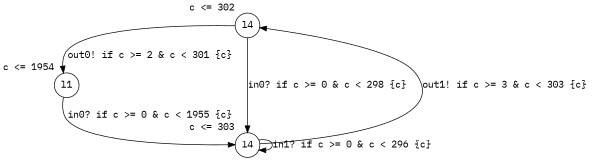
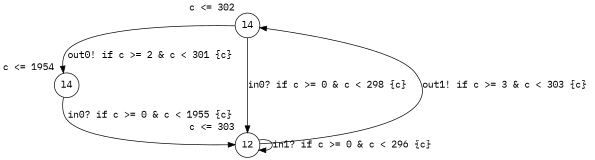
node "l1 c <= 1954": label "l1 c <= 1954" -> "l4 c <= 1954"
node "l4 c <= 303": label "l4 c <= 303" -> "l2 c <= 303"
